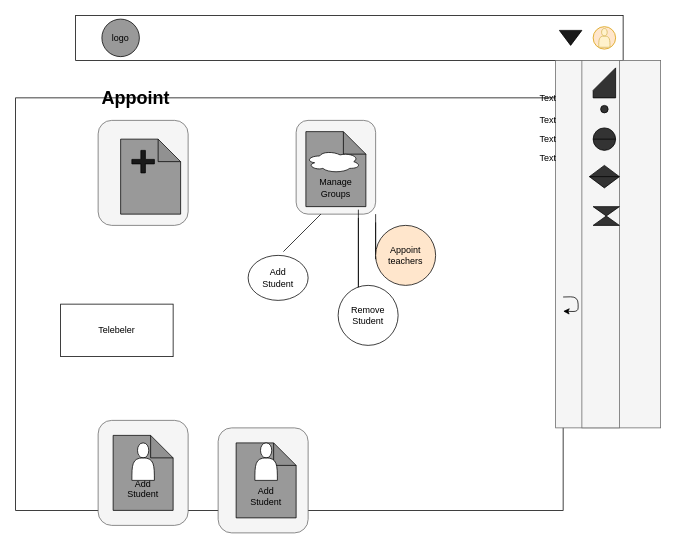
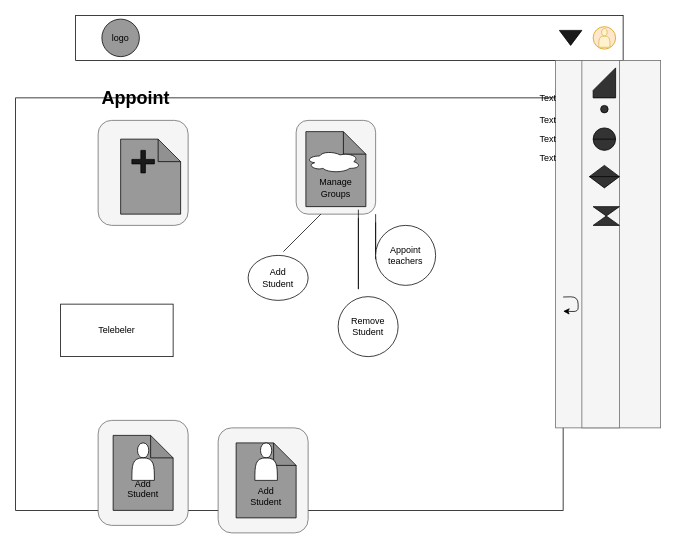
node "Appoint teachers": fillcolor #ffe6cc -> #ffffff
node "Remove Student": moved (368, 315) -> (368, 327)
